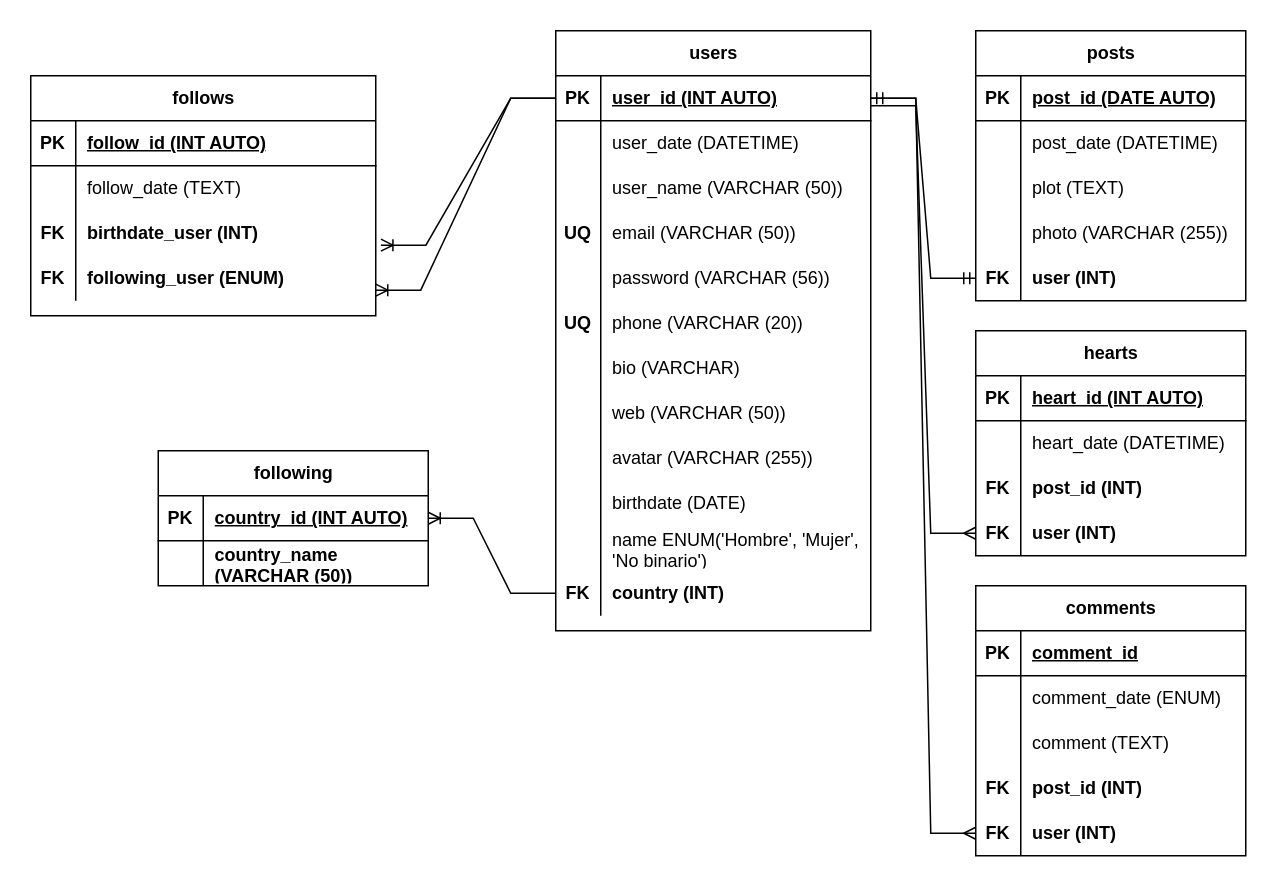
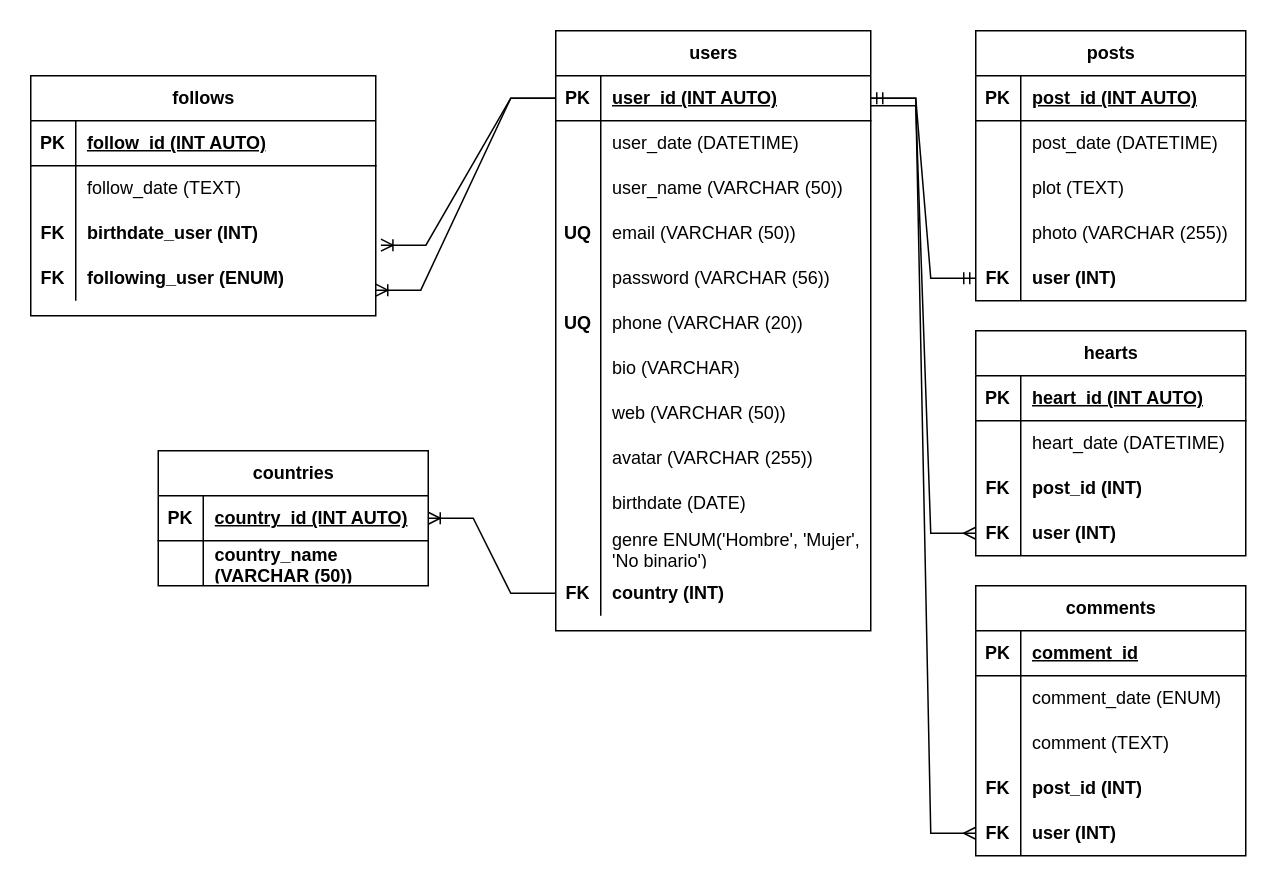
node "post_id (DATE AUTO)": label "post_id (DATE AUTO)" -> "post_id (INT AUTO)"
node "following": label "following" -> "countries"
node "name ENUM('Hombre', 'Mujer', 'No binario')": label "name ENUM('Hombre', 'Mujer', 'No binario')" -> "genre ENUM('Hombre', 'Mujer', 'No binario')"
